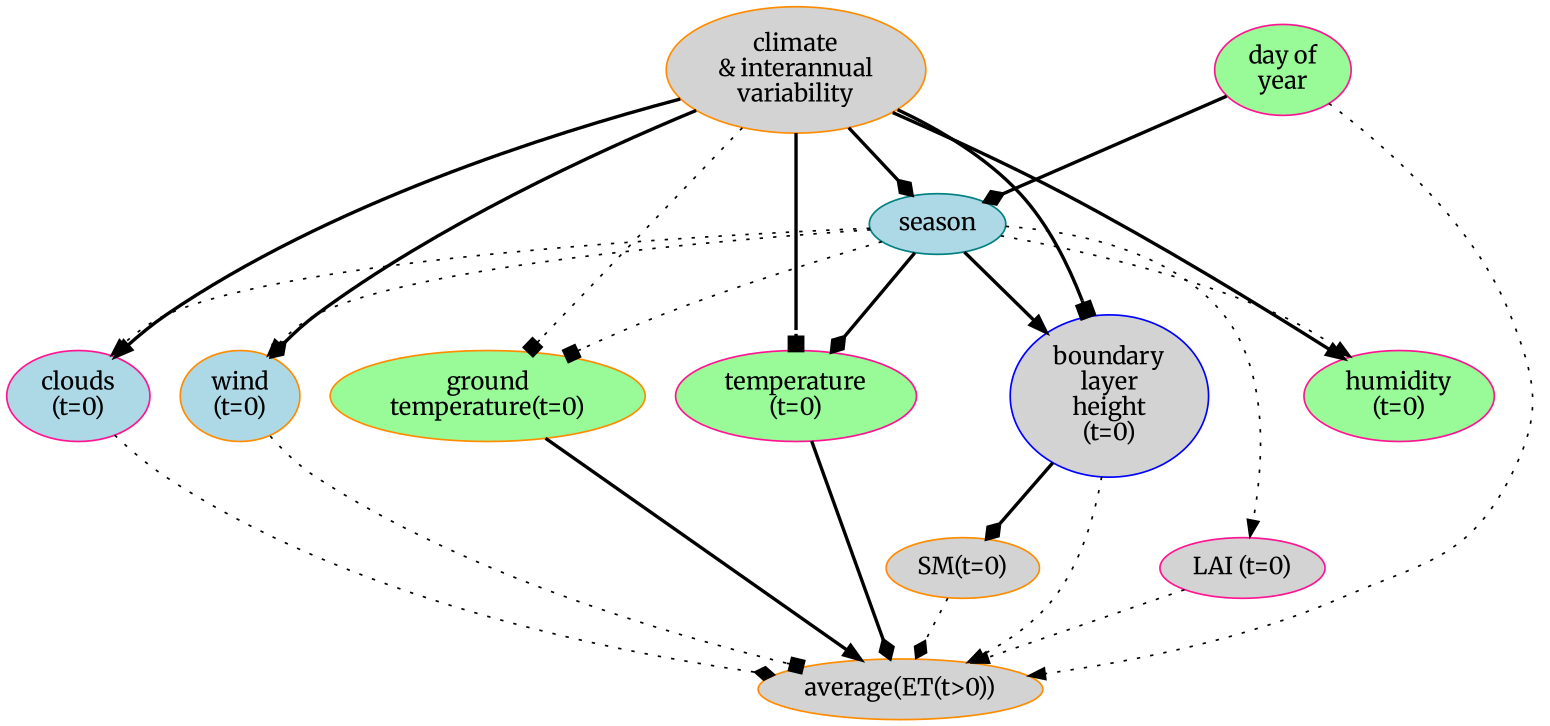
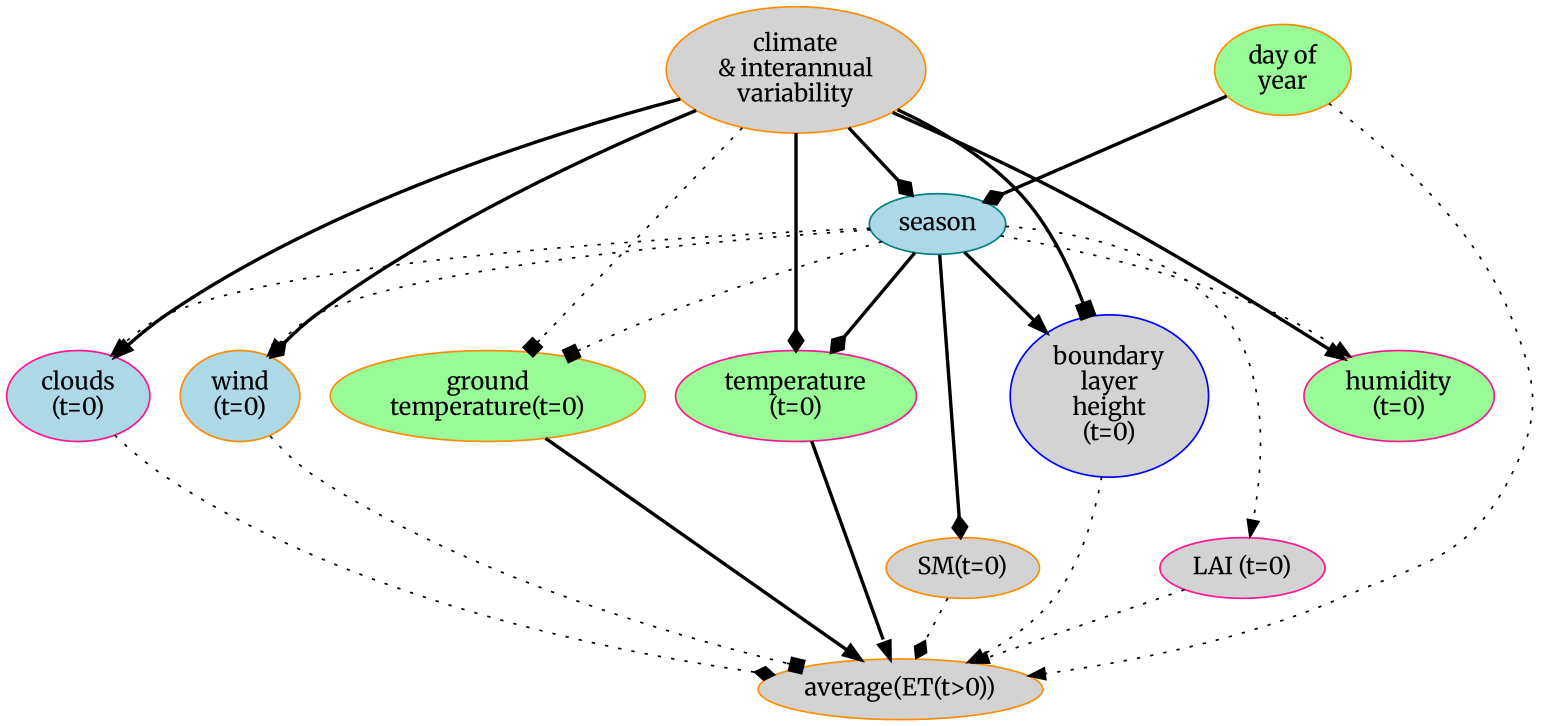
node "day of year": color deeppink -> darkorange
edge "climate & interannual variability" -> "temperature (t=0)": arrowhead box -> diamond
edge "boundary layer height (t=0)" -> "SM(t=0)": now "season" -> "SM(t=0)"
edge "temperature (t=0)" -> "average(ET(t>0))": arrowhead diamond -> normal
